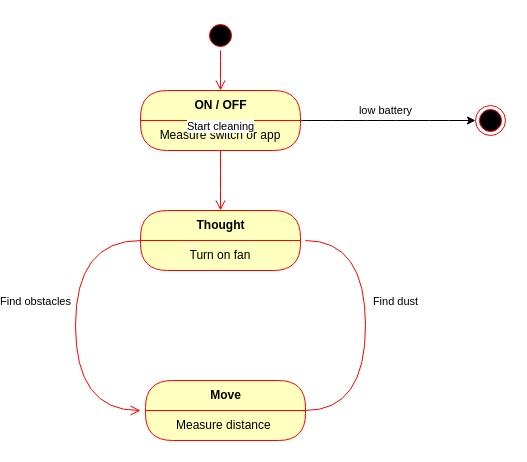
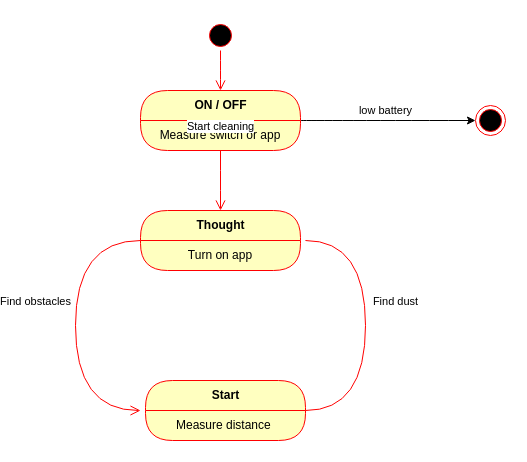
node "Turn on fan": label "Turn on fan" -> "Turn on app"
node "Move": label "Move" -> "Start"
